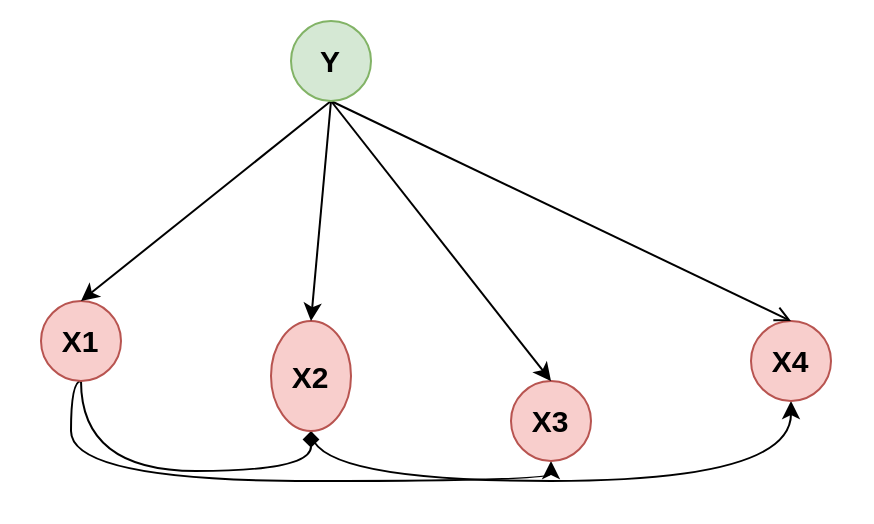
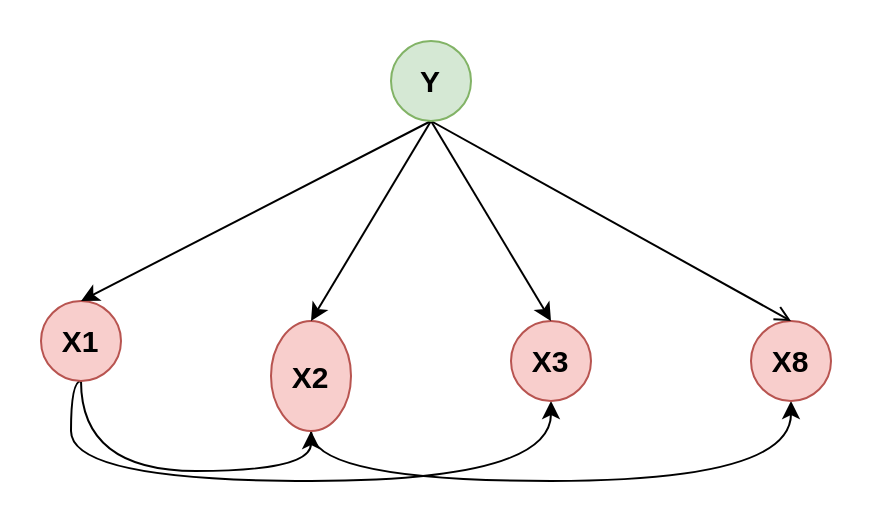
node "Y": moved (331, 61) -> (431, 81)
node "X4": label "X4" -> "X8"
node "X3": moved (551, 421) -> (551, 361)
edge "X1" -> "X2": arrowhead diamond -> classic
